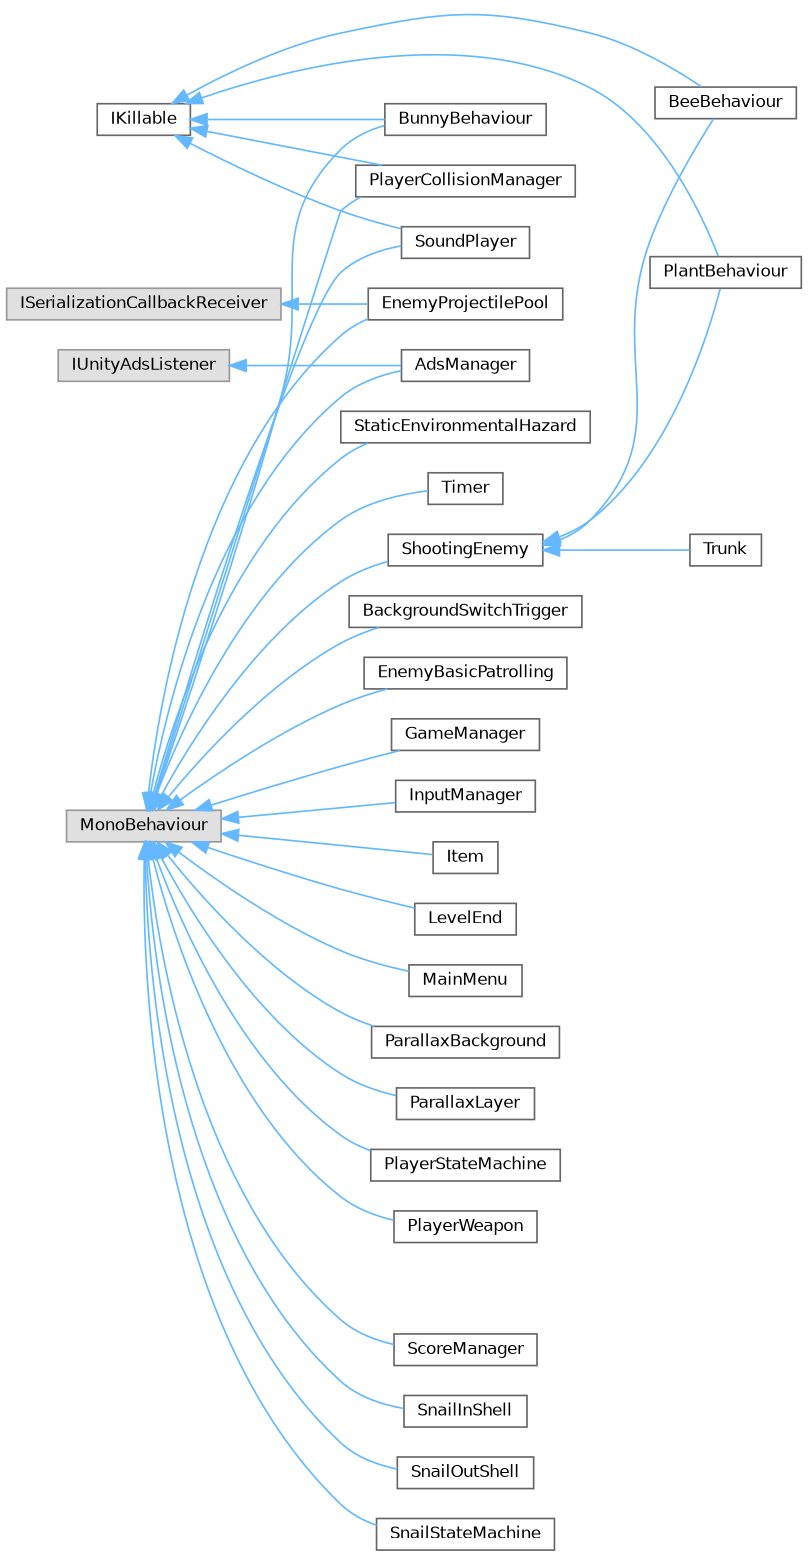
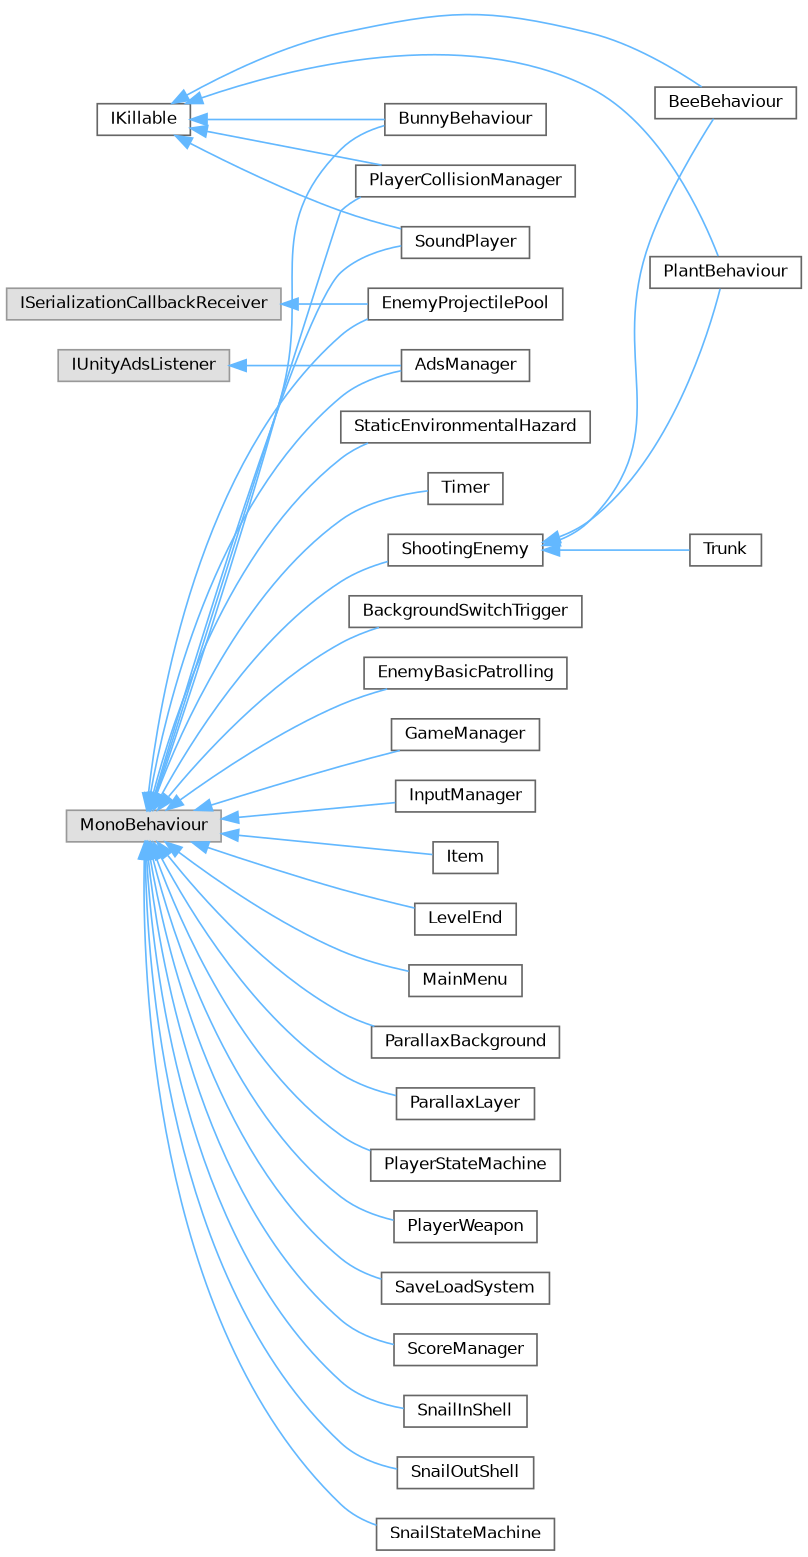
node "SaveLoadSystem": added
